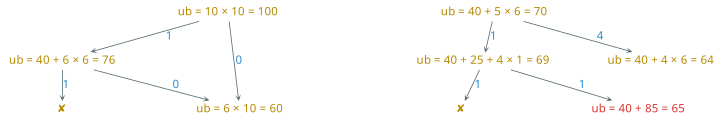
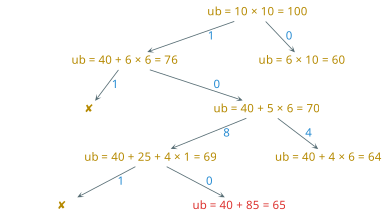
edge "ub = 40 + 5 × 6 = 70" -> "ub = 40 + 25 + 4 × 1 = 69": label "1" -> "8"
edge "ub = 40 + 6 × 6 = 76" -> "ub = 6 × 10 = 60": now "ub = 40 + 6 × 6 = 76" -> "ub = 40 + 5 × 6 = 70"
edge "ub = 40 + 25 + 4 × 1 = 69" -> "ub = 40 + 85 = 65": label "1" -> "0"
